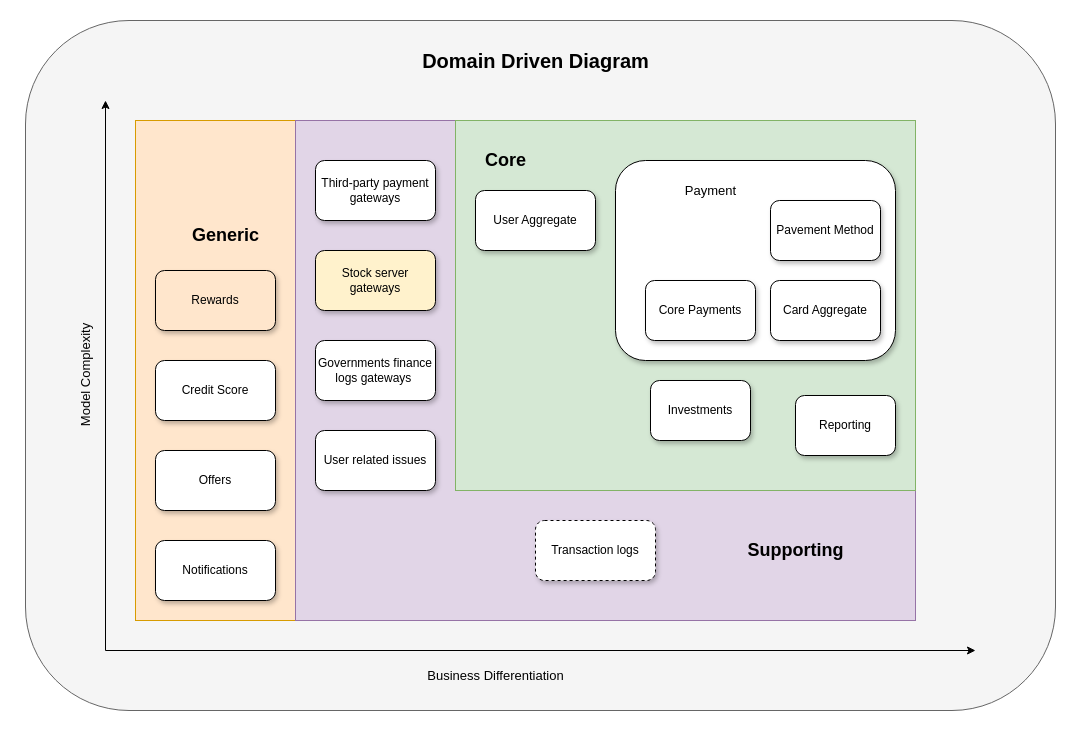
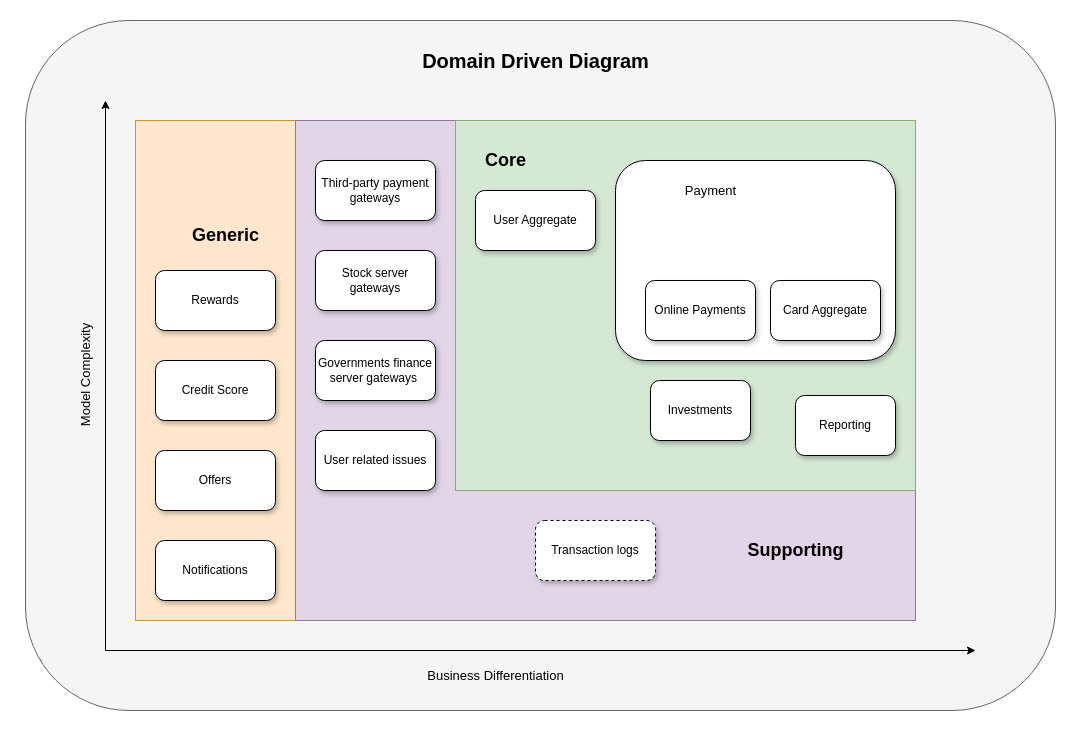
node "Pavement Method": removed
node "Stock server gateways": fillcolor #fff2cc -> #ffffff
node "Rewards": fillcolor #ffe6cc -> #ffffff
node "Core Payments": label "Core Payments" -> "Online Payments"
node "Governments finance logs gateways": label "Governments finance logs gateways" -> "Governments finance server gateways"
